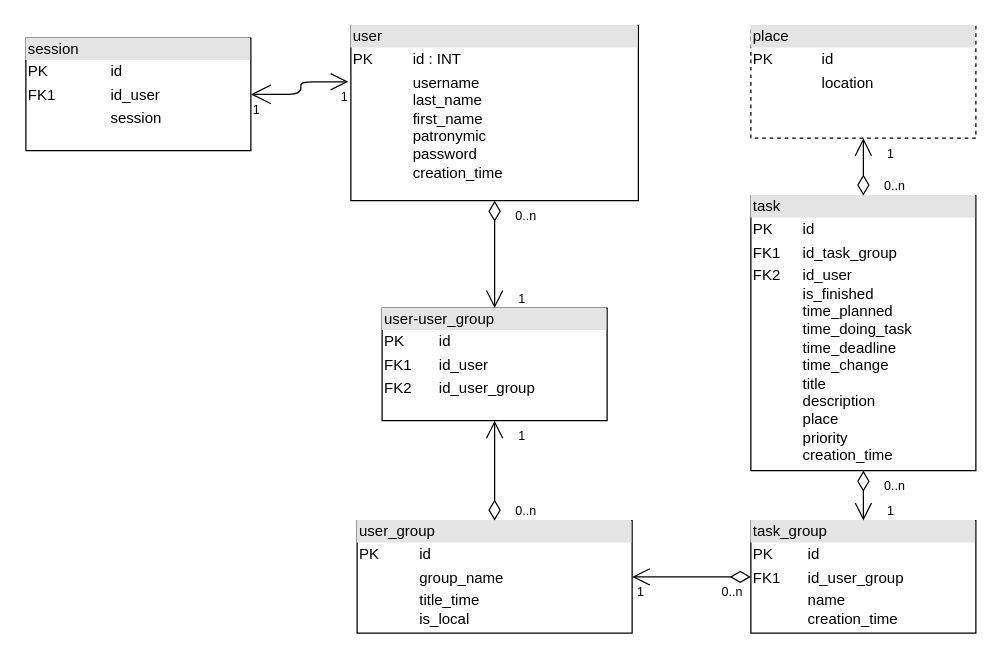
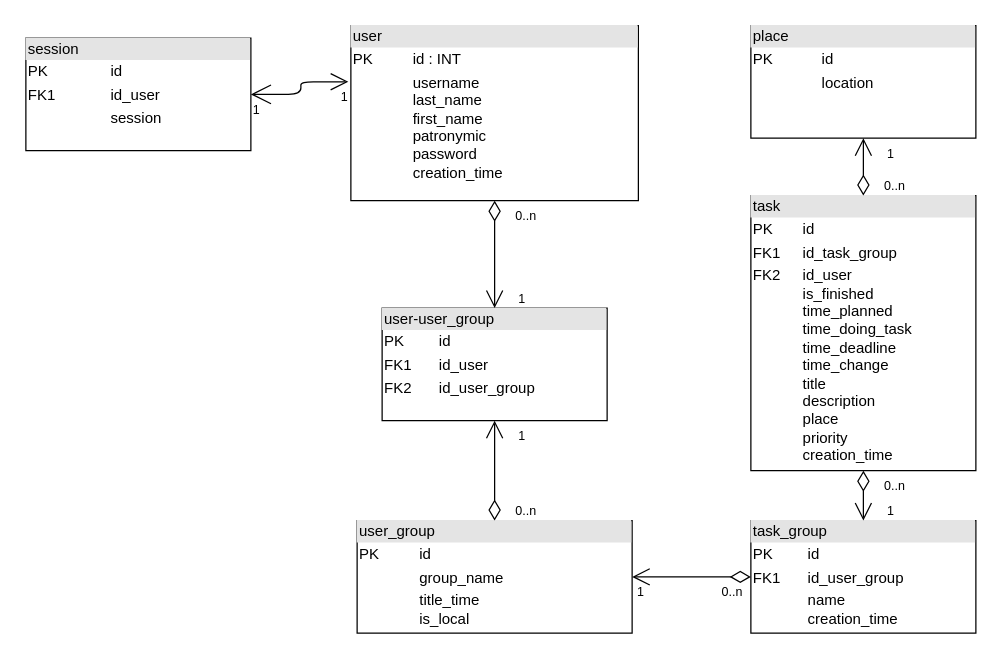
node "place PK id location": style dashed -> solid
